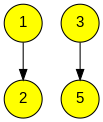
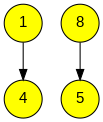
node "3": label "3" -> "8"
node "2": label "2" -> "4"
